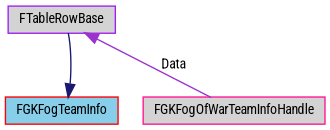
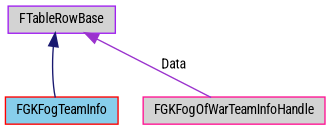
edge "FTableRowBase" -> "FGKFogTeamInfo": reversed
